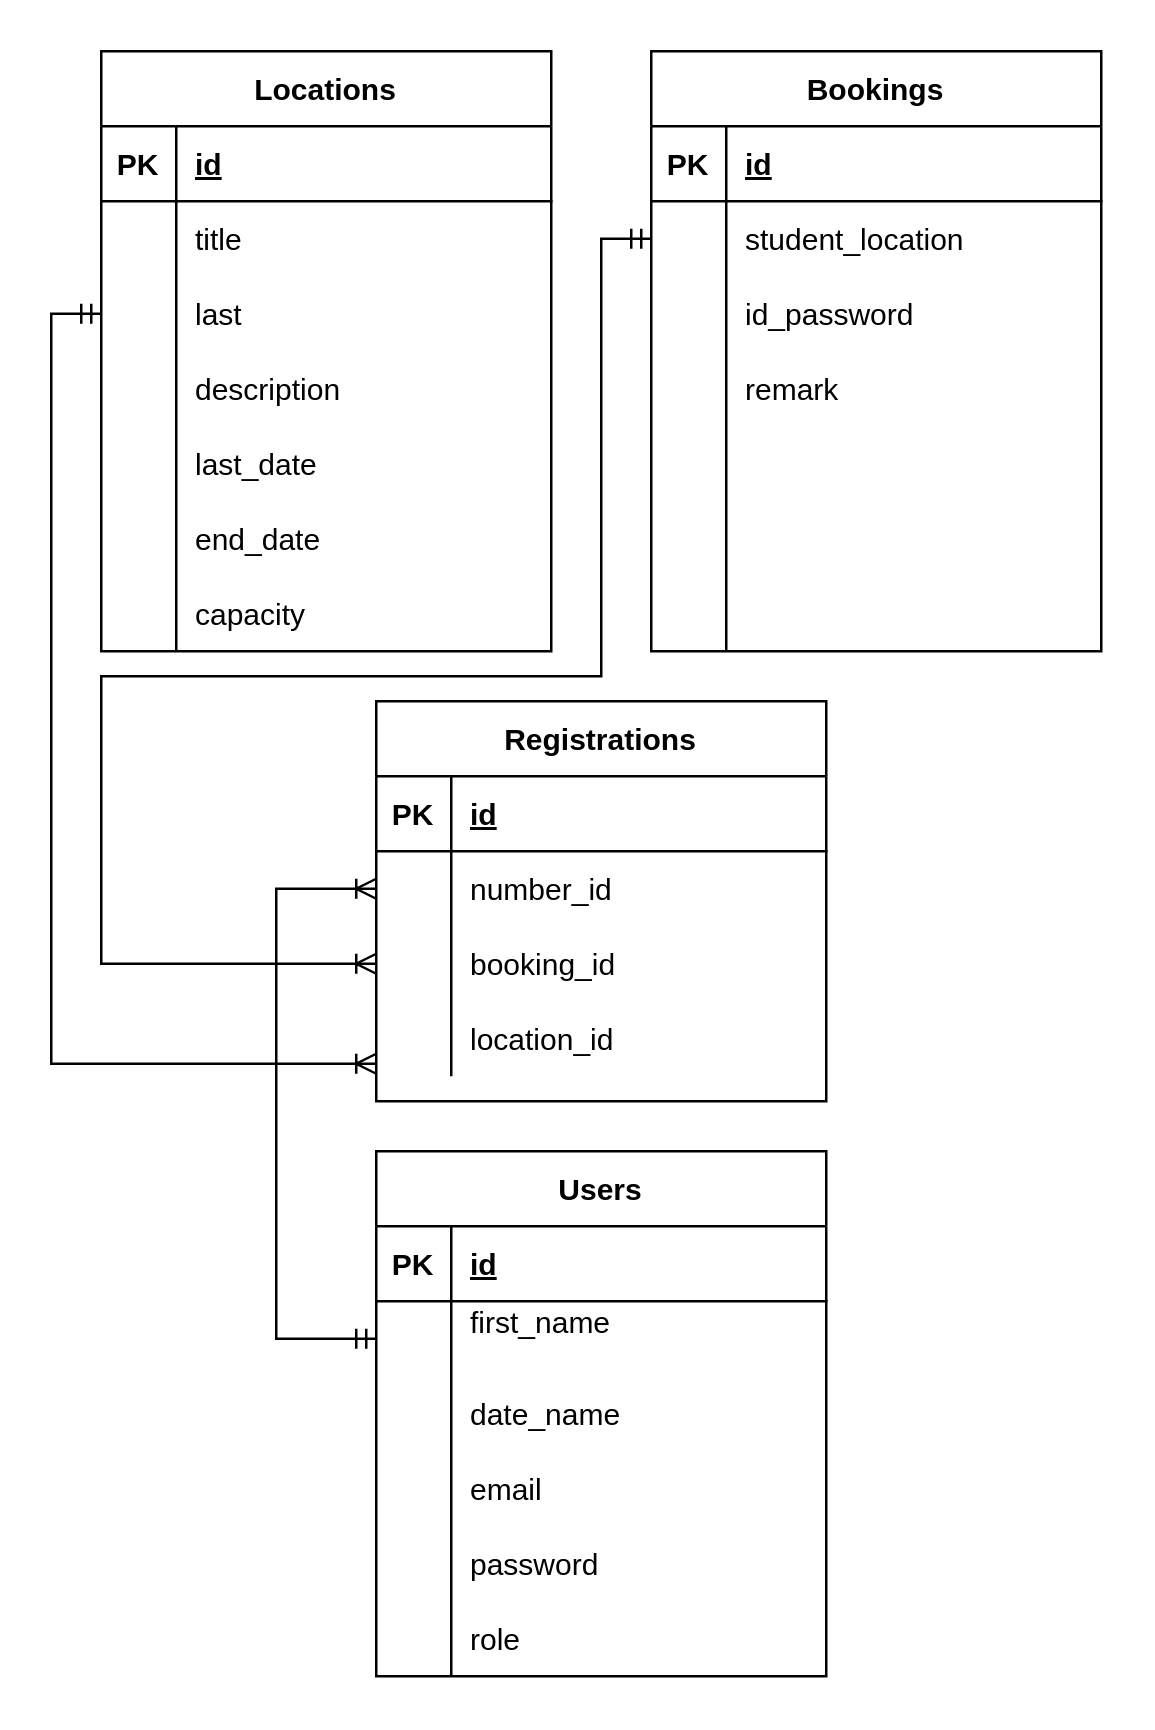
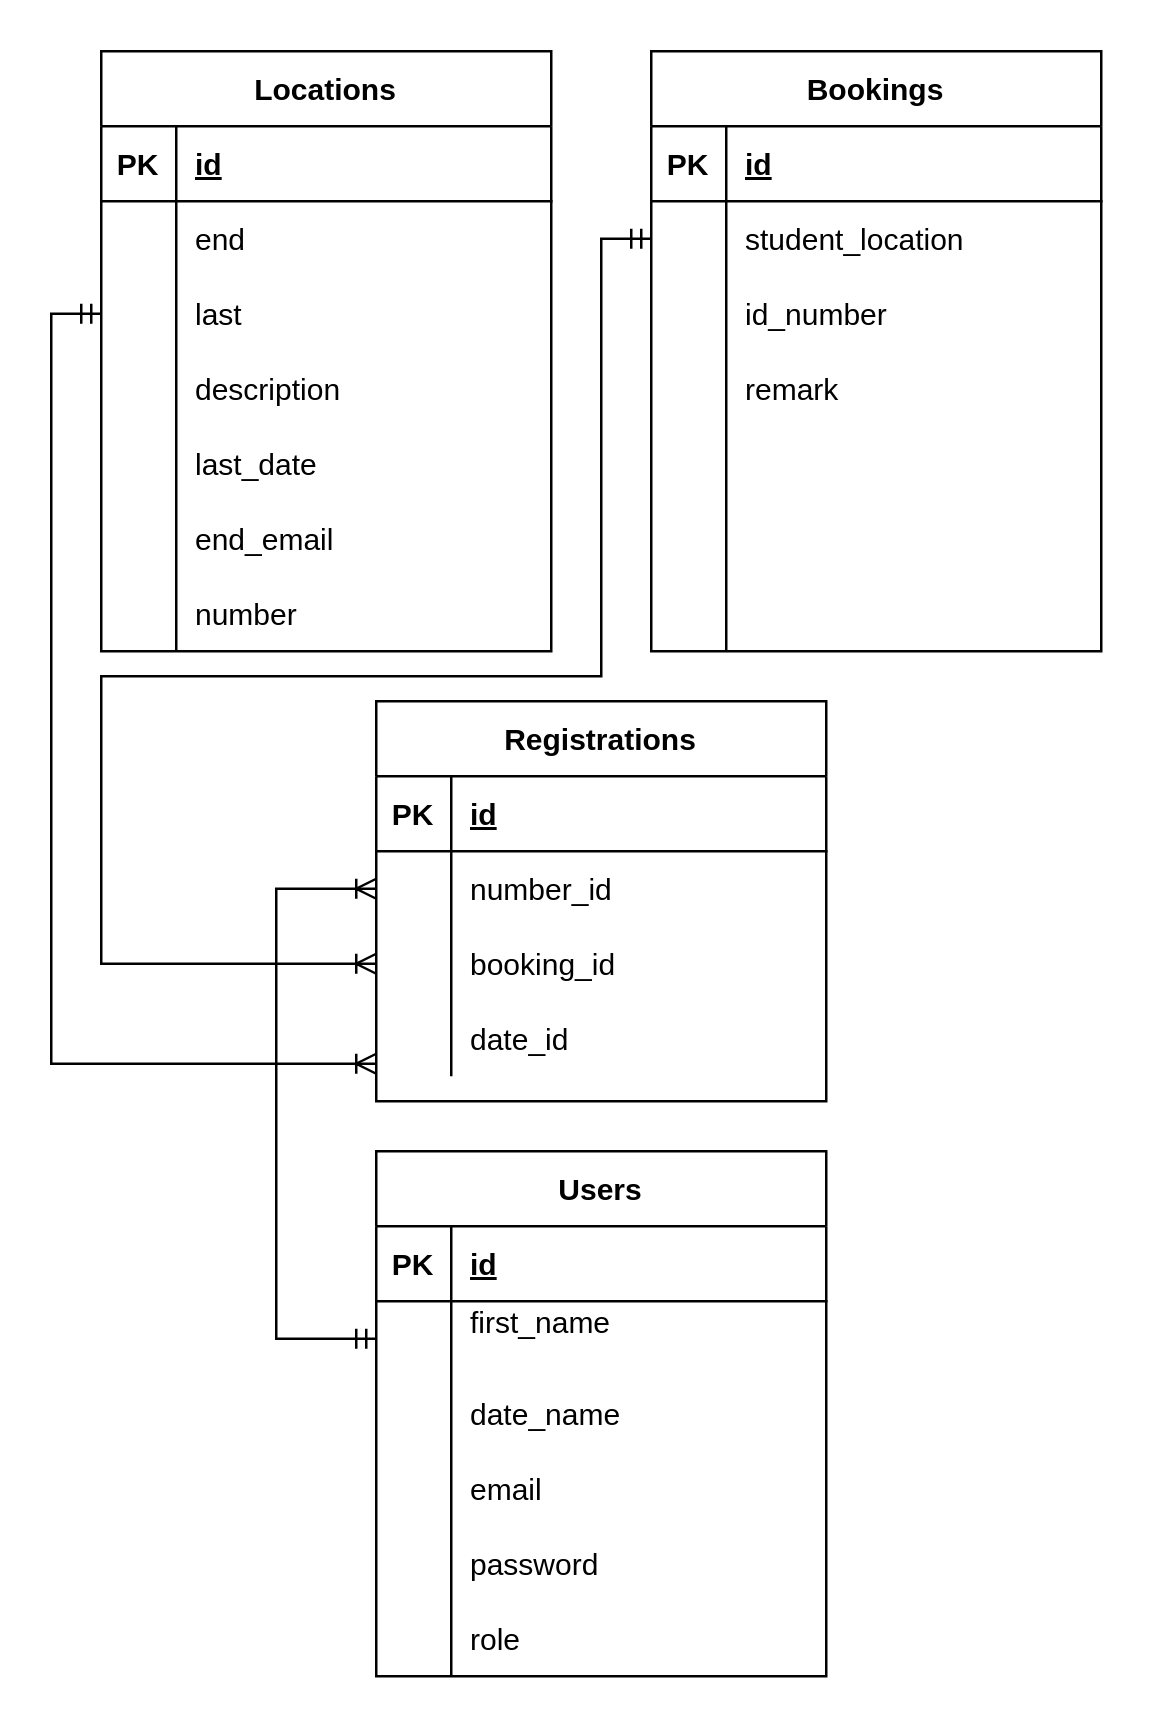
node "title": label "title" -> "end"
node "id_password": label "id_password" -> "id_number"
node "end_date": label "end_date" -> "end_email"
node "capacity": label "capacity" -> "number"
node "location_id": label "location_id" -> "date_id"
